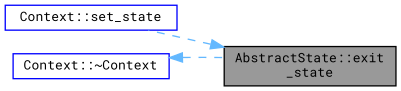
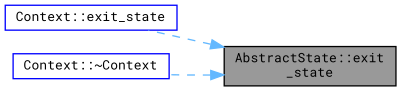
node "Context::set_state": label "Context::set_state" -> "Context::exit_state"
edge "AbstractState::exit _state" -> "Context::~Context": reversed
